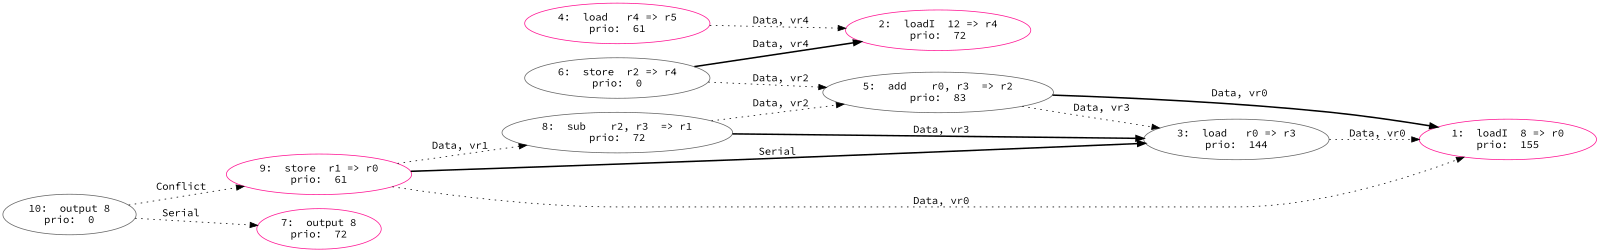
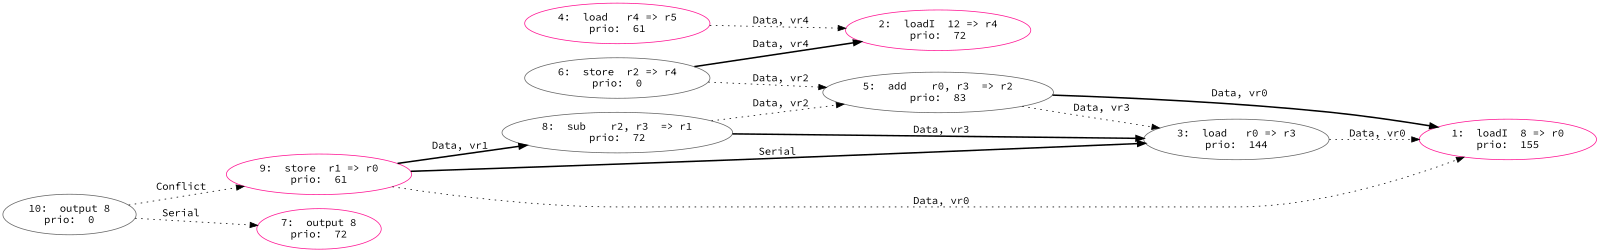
edge "9:  store  r1 => r0 prio:  61" -> "8:  sub    r2, r3  => r1 prio:  72": style dotted -> bold
